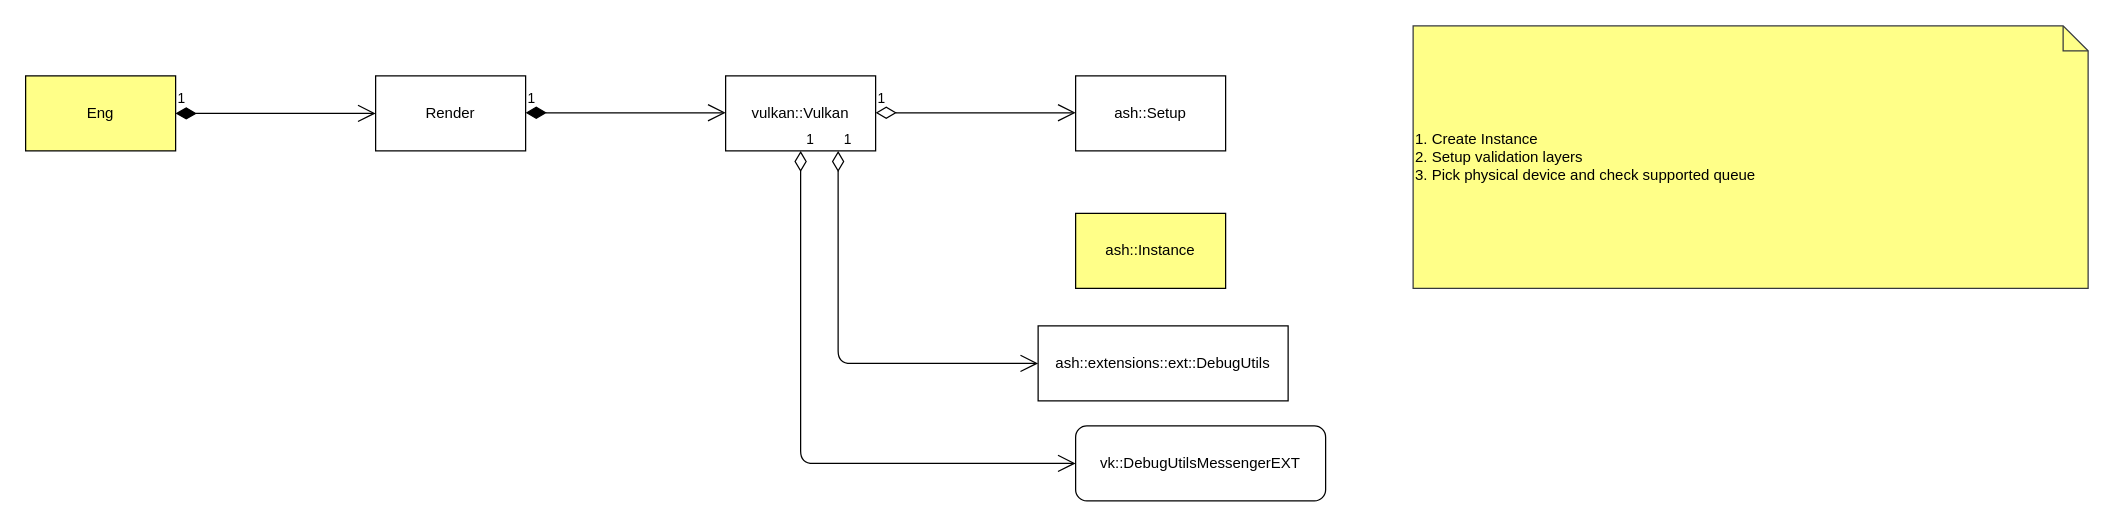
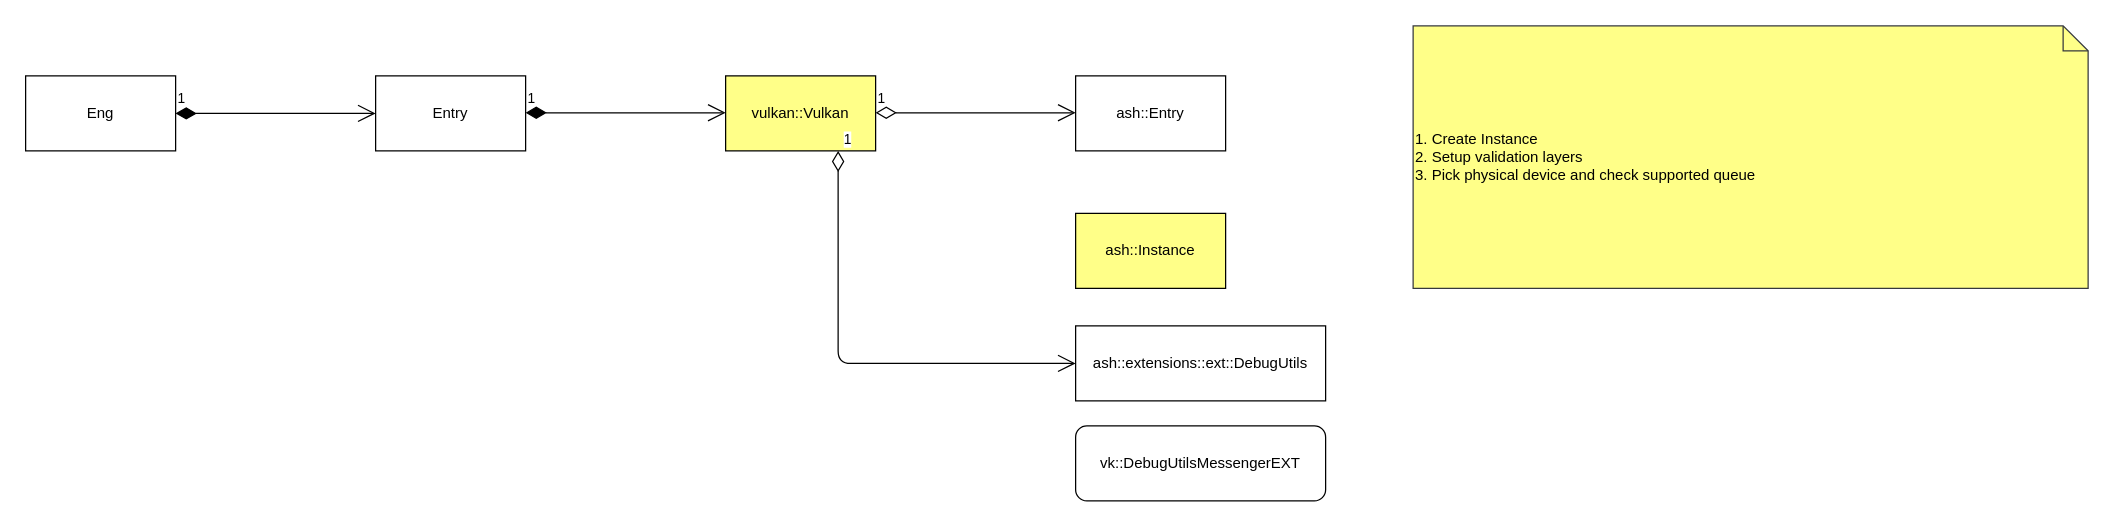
node "Eng": fillcolor #ffff88 -> #ffffff
node "Render": label "Render" -> "Entry"
node "vulkan::Vulkan": fillcolor #ffffff -> #ffff88
node "ash::Setup": label "ash::Setup" -> "ash::Entry"
node "ash::extensions::ext::DebugUtils": moved (1163, 363) -> (1201, 363)
edge "vulkan::Vulkan" -- "vk::DebugUtilsMessengerEXT": removed, label "1"
